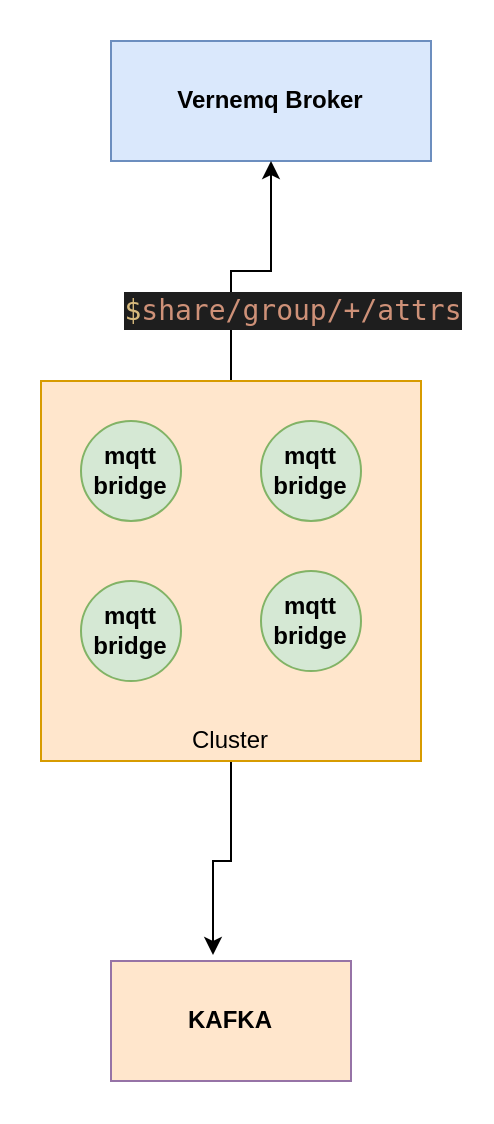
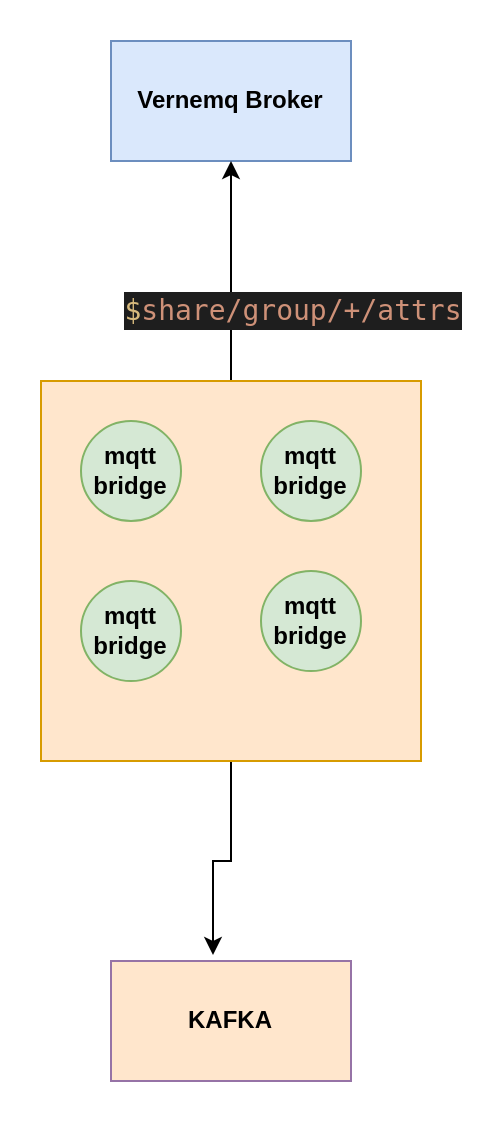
node "Vernemq Broker": size 320x120 -> 240x120
node "Cluster": removed
